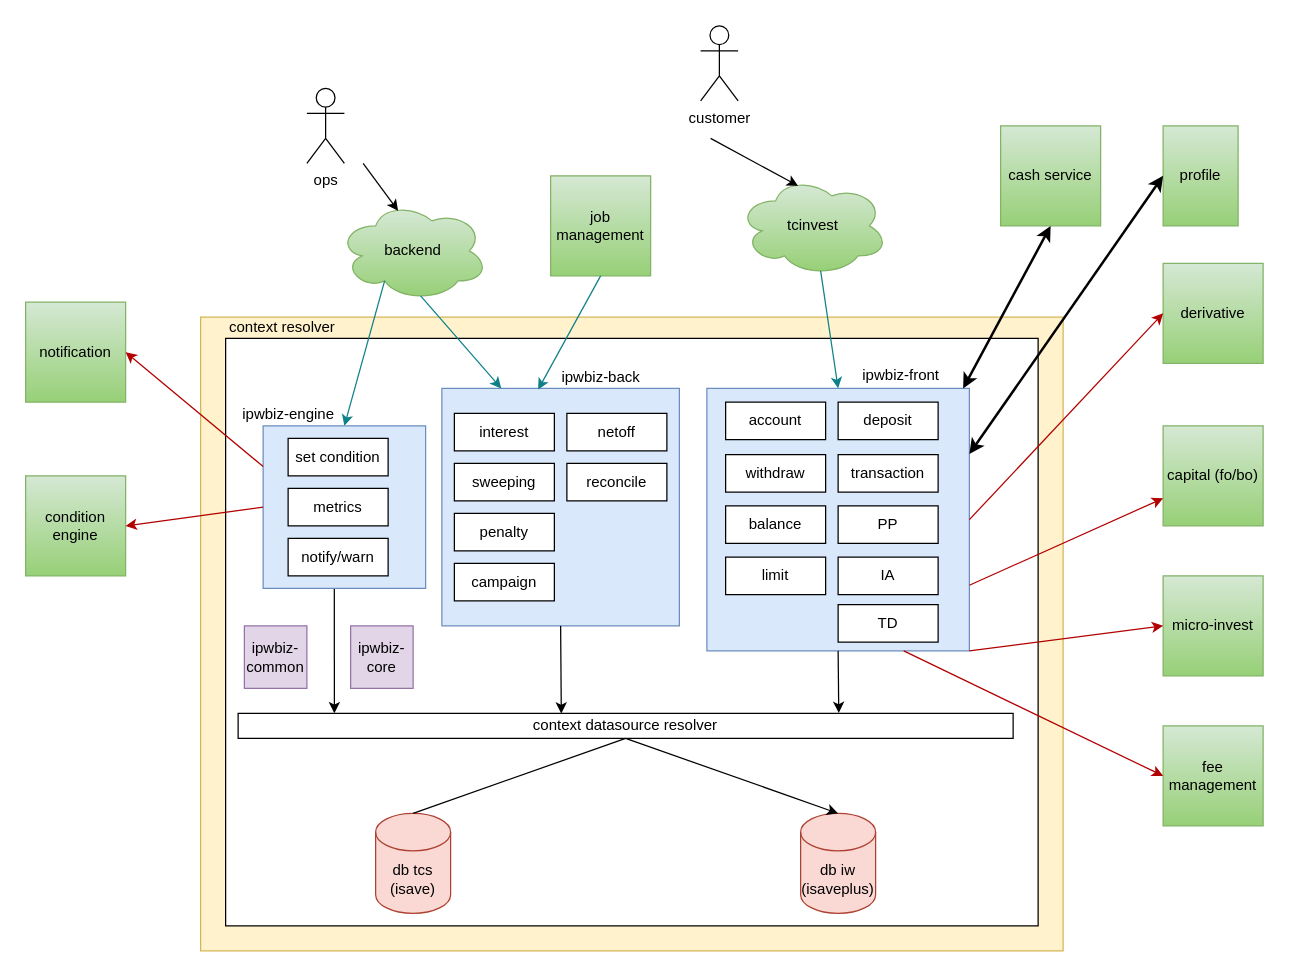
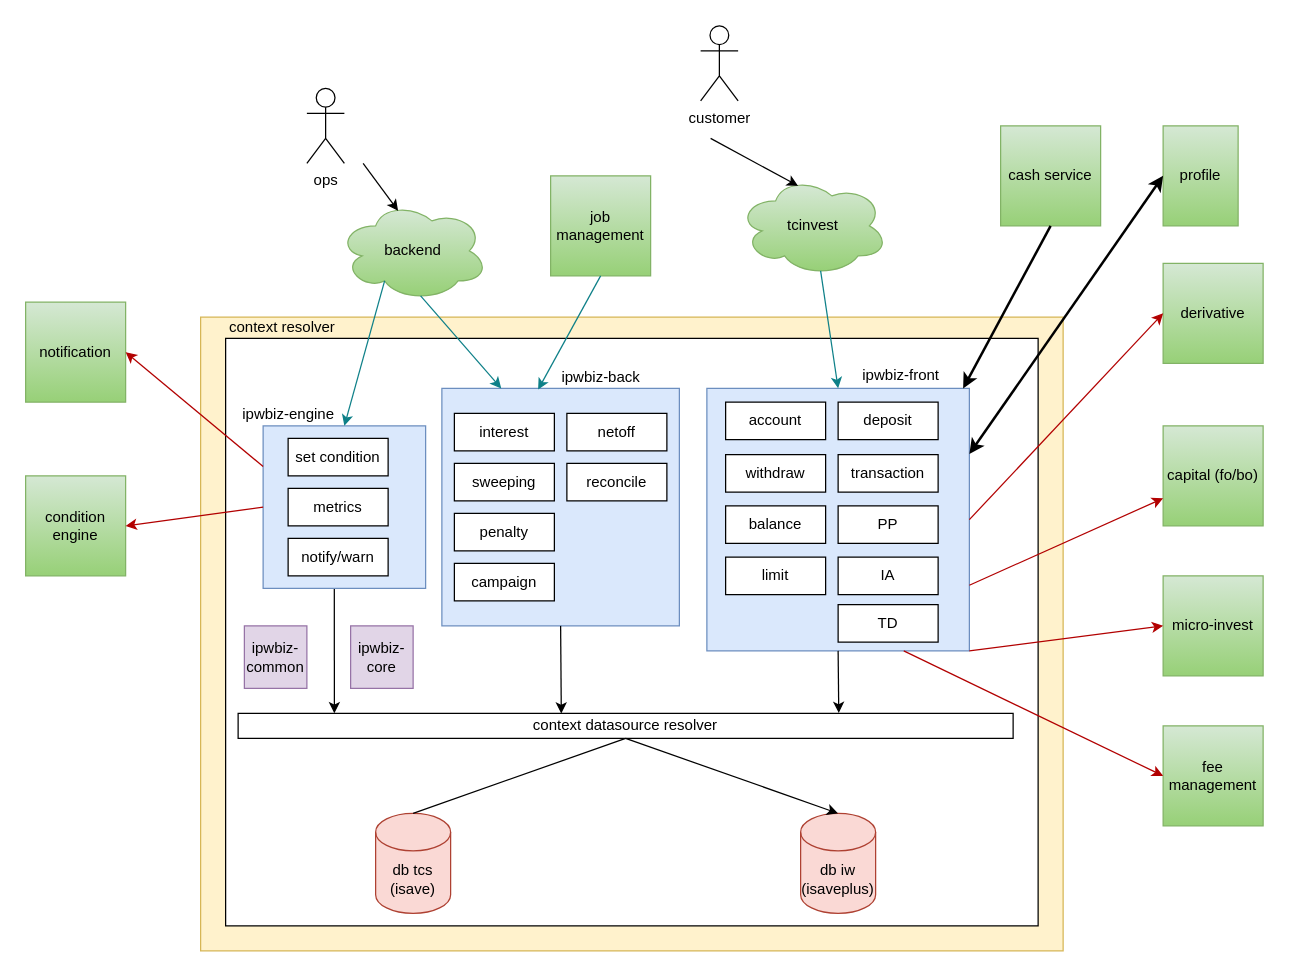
edge "cash service" -- "ipwbiz-front": arrowhead classic -> none
